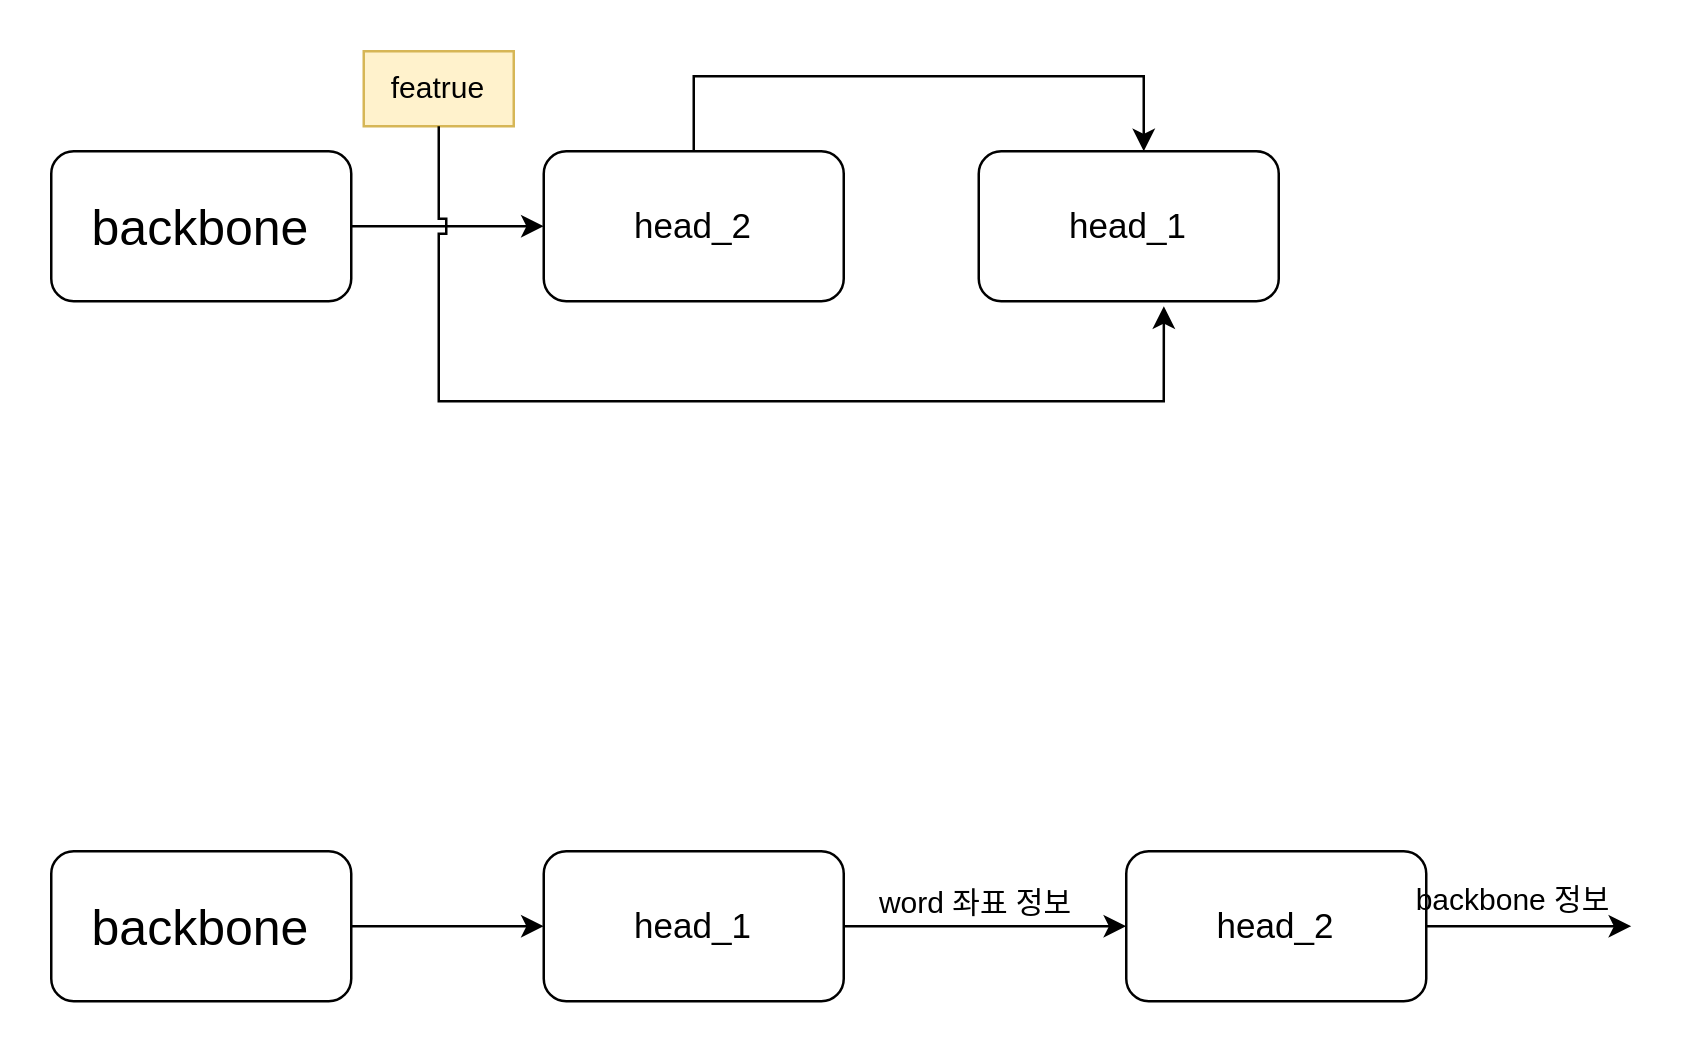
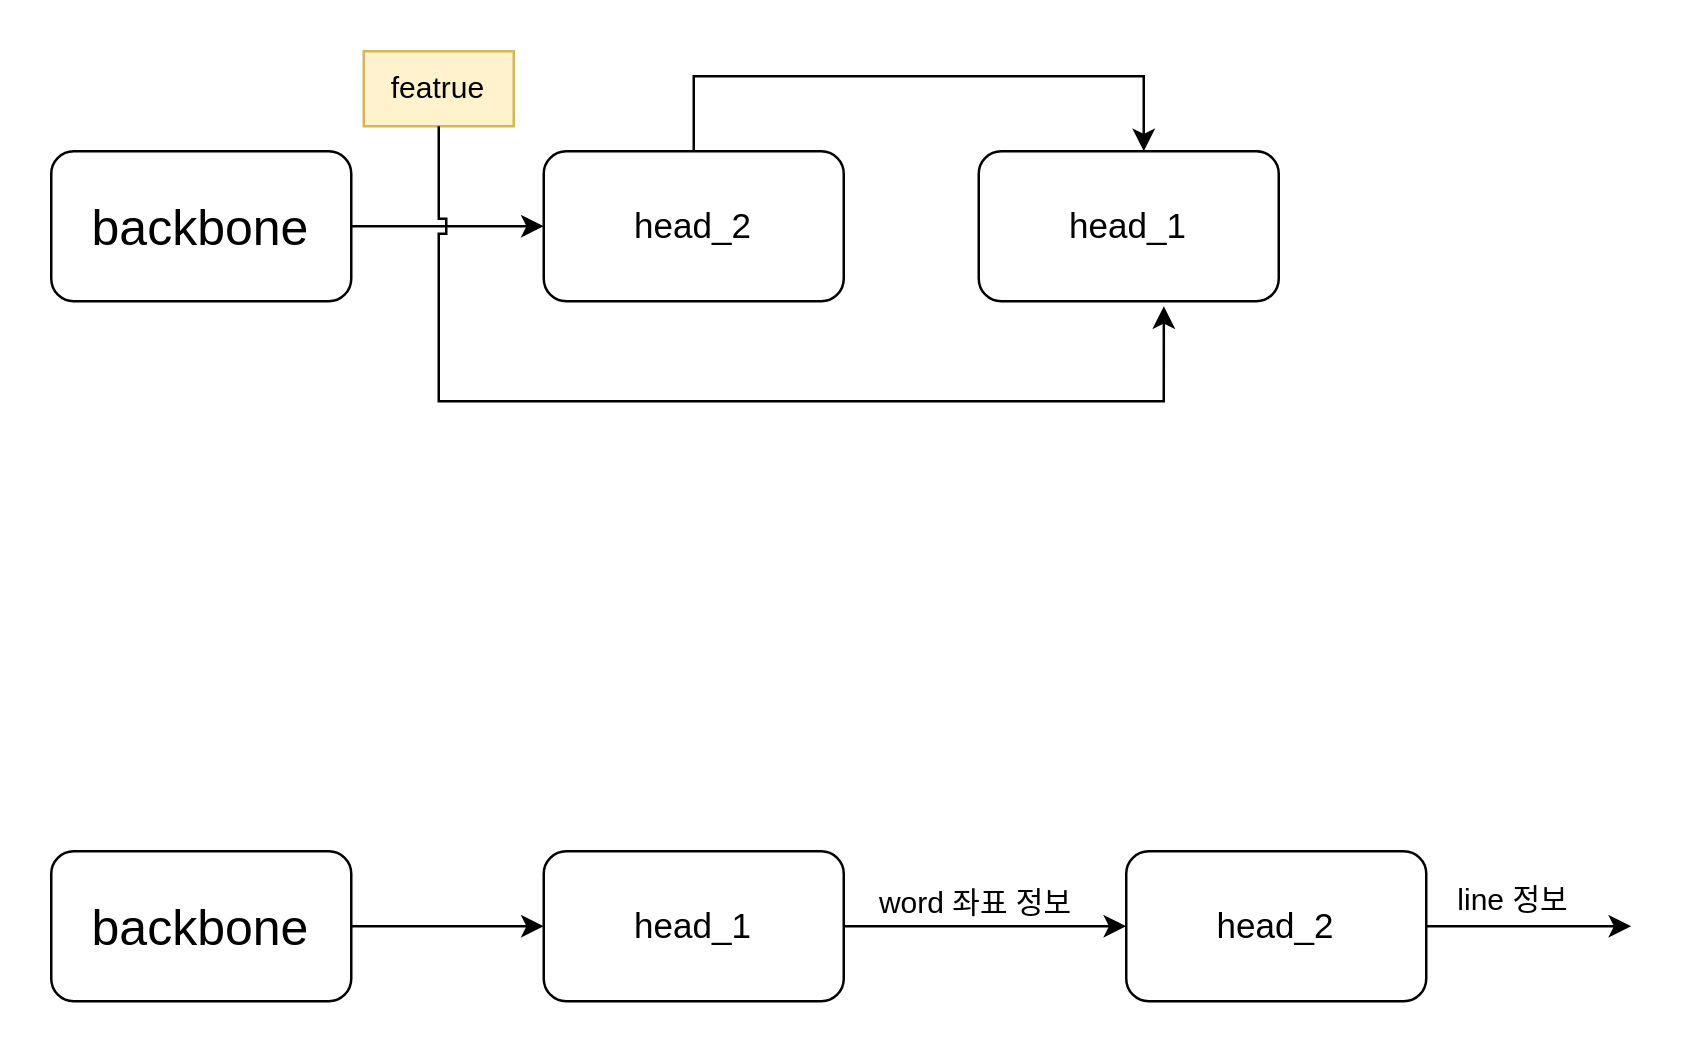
node "backbone 정보": label "backbone 정보" -> "line 정보"
